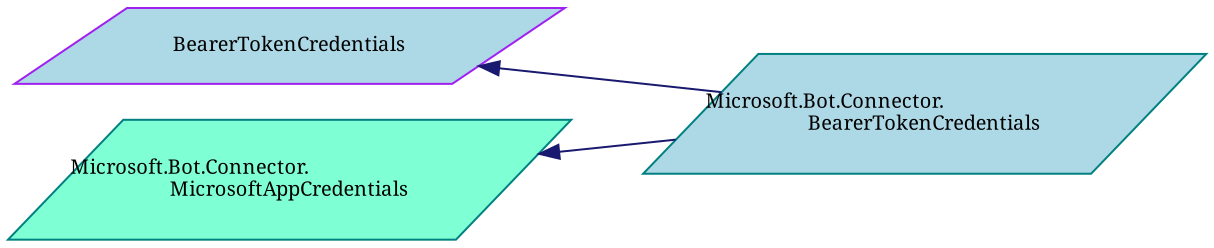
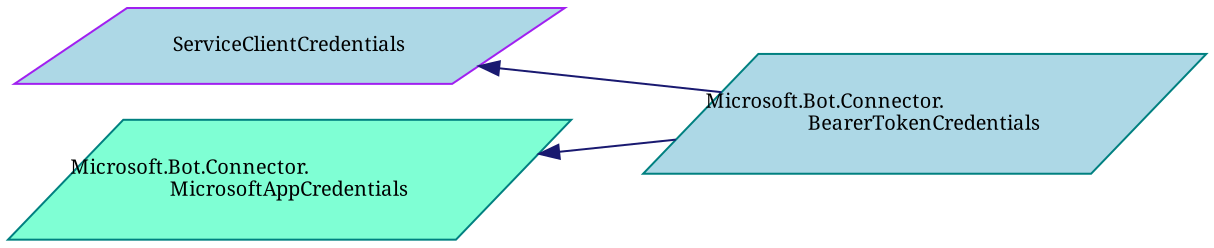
node "BearerTokenCredentials": label "BearerTokenCredentials" -> "ServiceClientCredentials"
